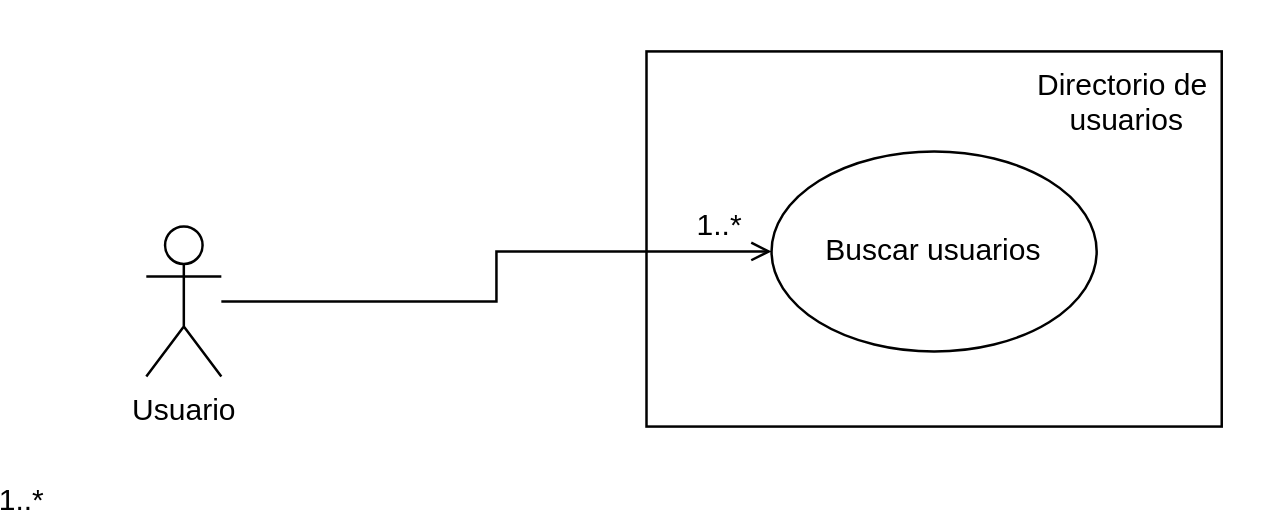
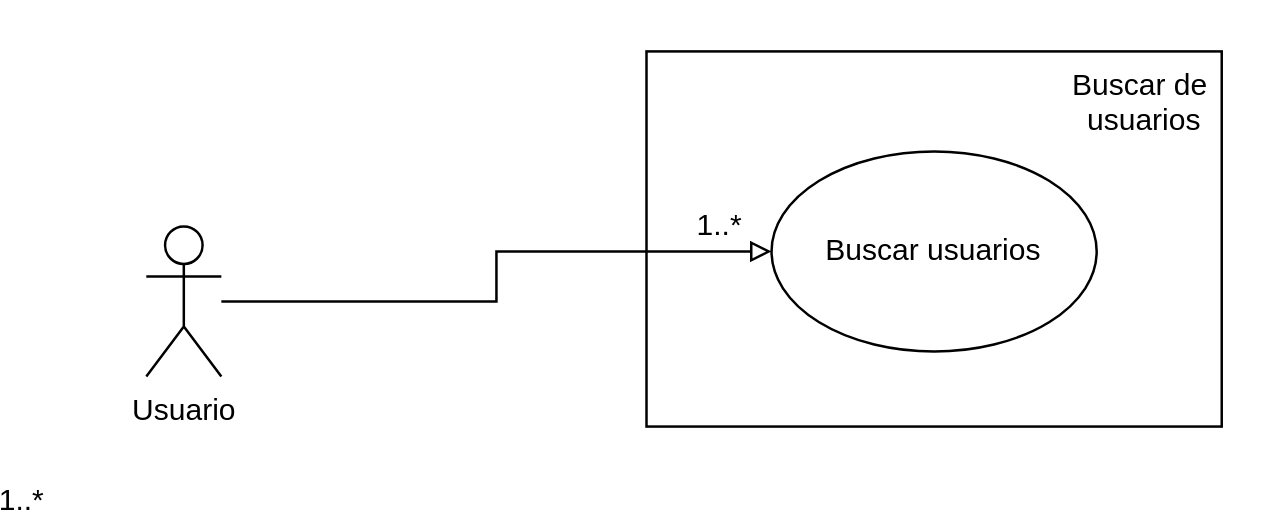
node "Directorio de usuarios": label "Directorio de usuarios" -> "Buscar de usuarios"
edge "Usuario" -> "Buscar usuarios": arrowhead open -> block
